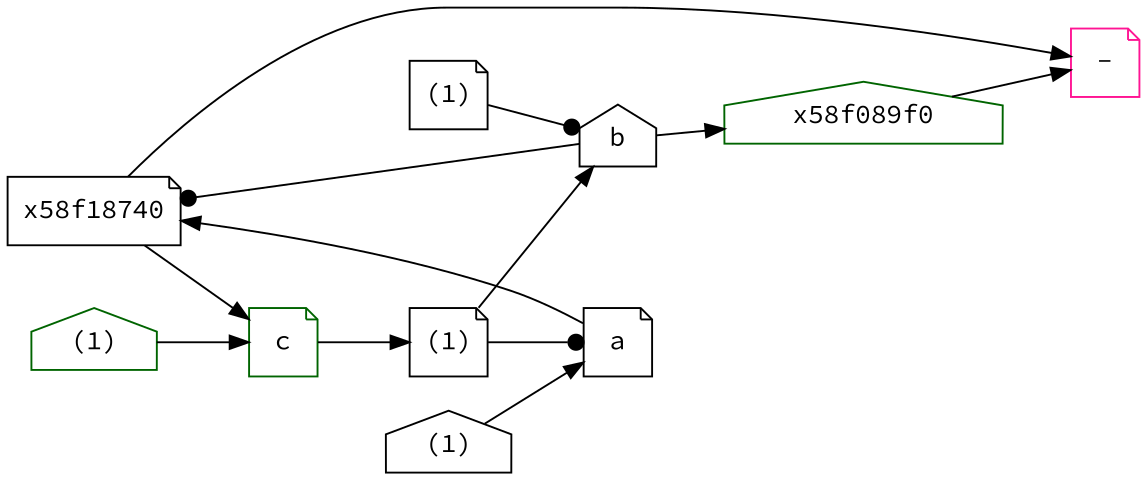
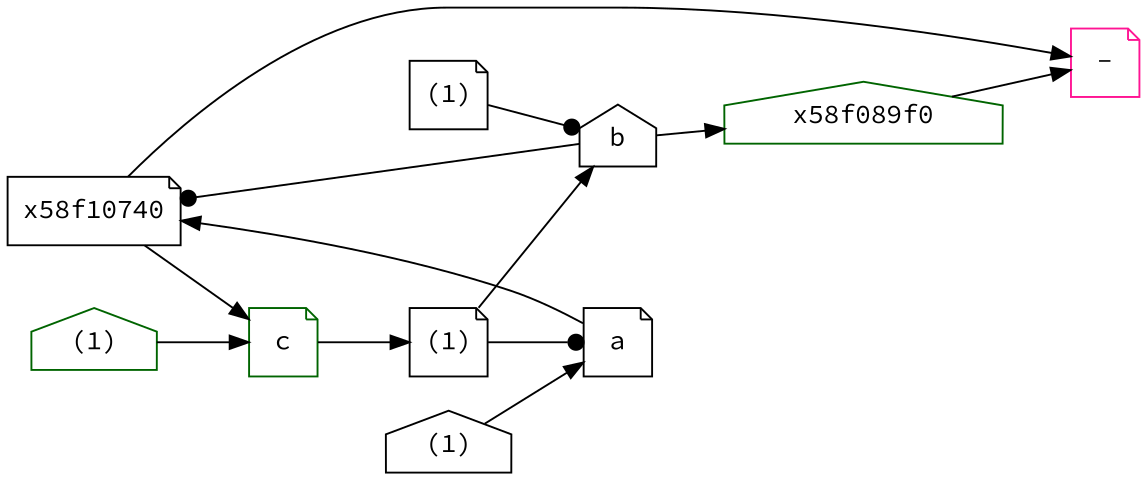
node "x58f18740": label "x58f18740" -> "x58f10740"
